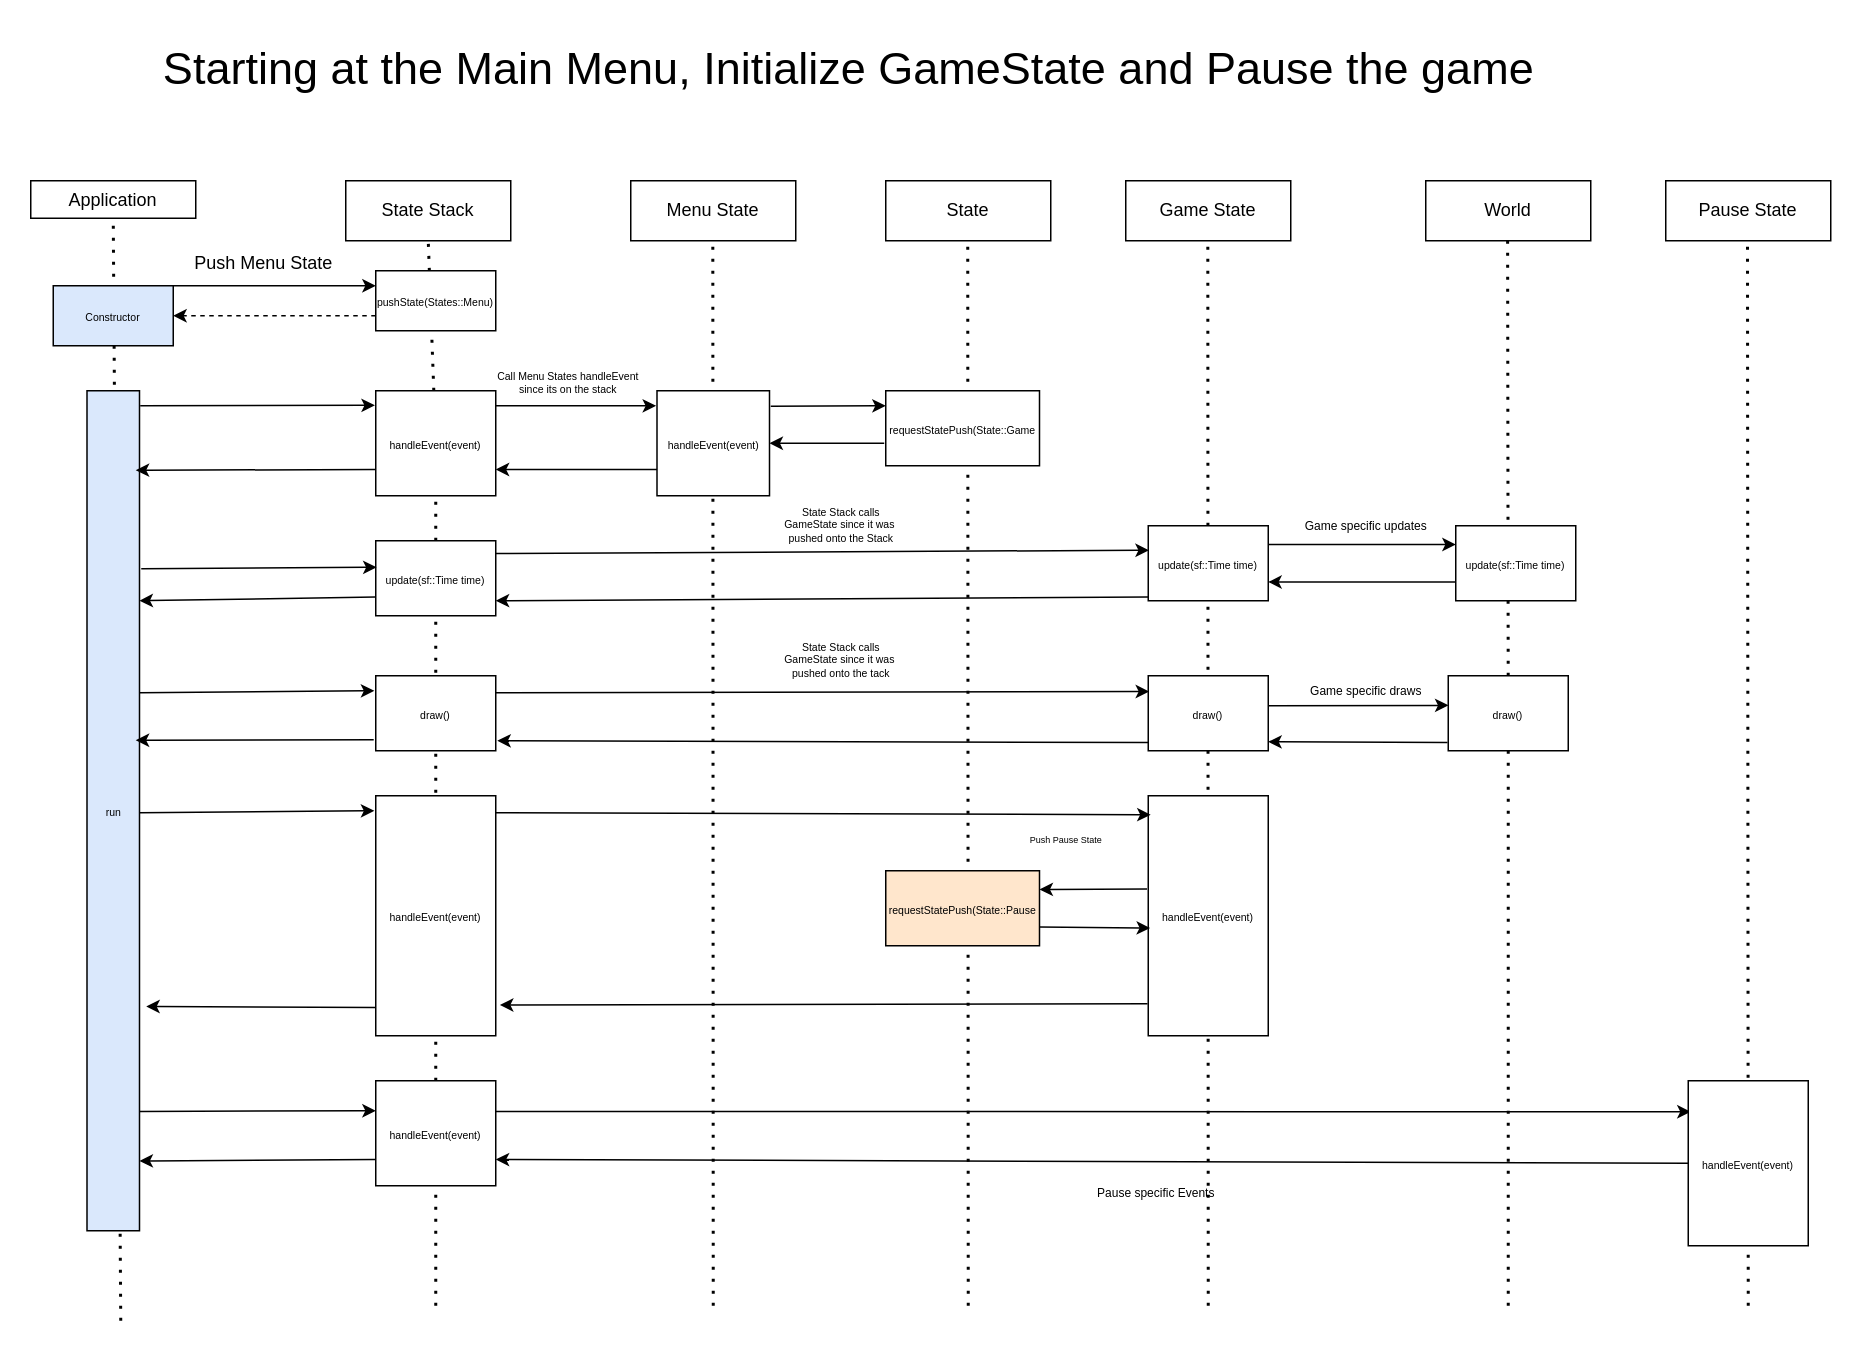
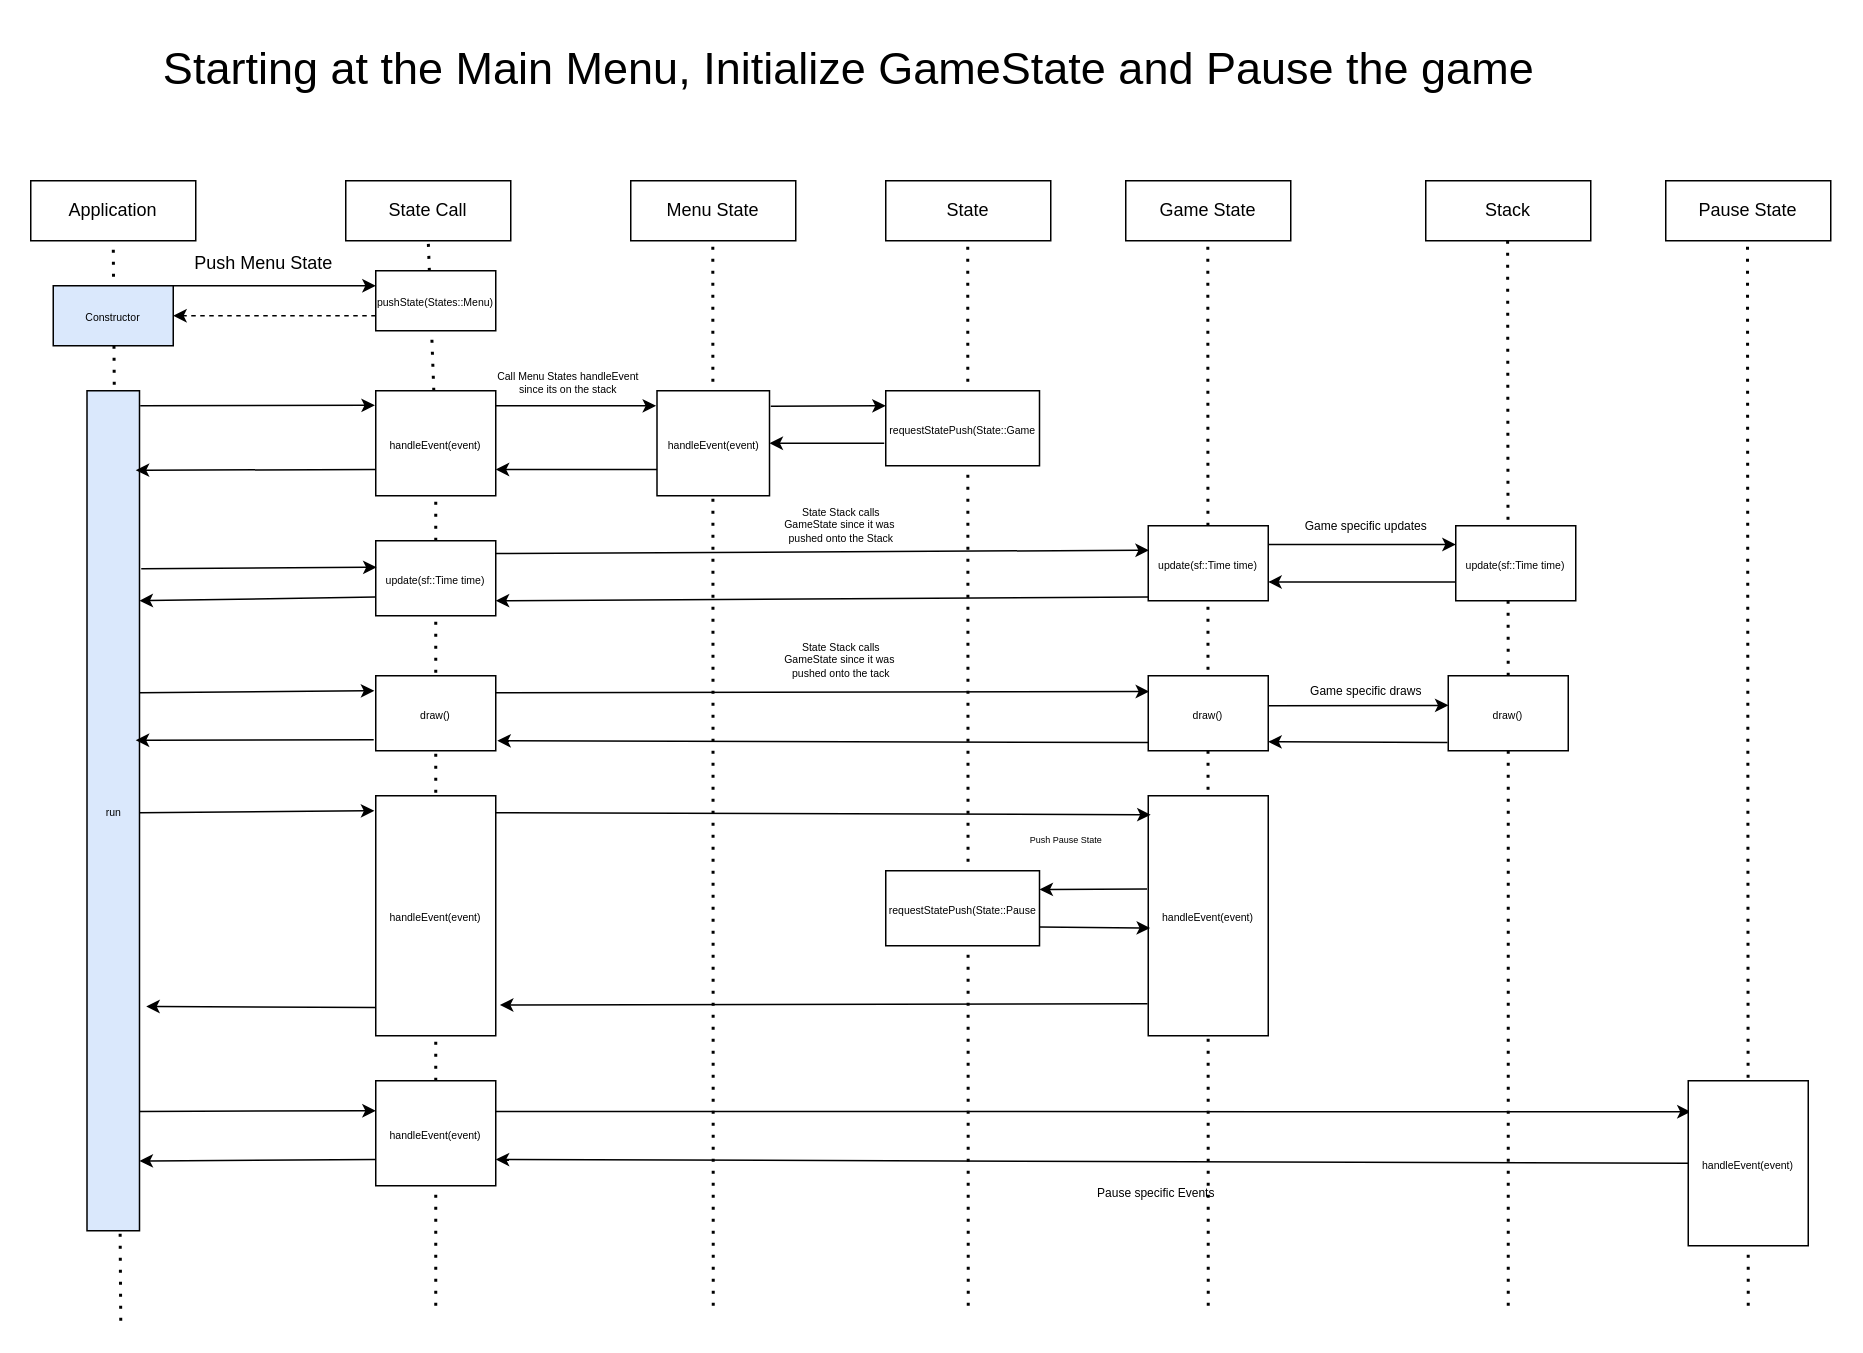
node "Application": size 165x38 -> 165x60
node "State Stack": label "State Stack" -> "State Call"
node "World": label "World" -> "Stack"
node "requestStatePush(State::Pause": fillcolor #ffe6cc -> #ffffff
